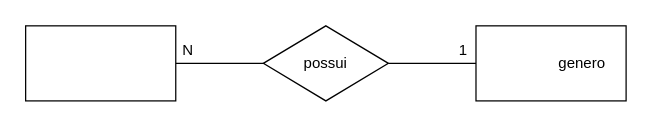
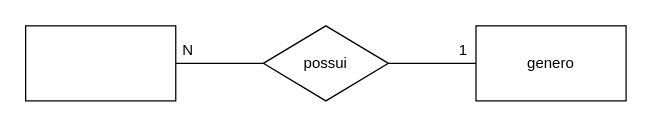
node "genero": moved (582, 63) -> (551, 63)
